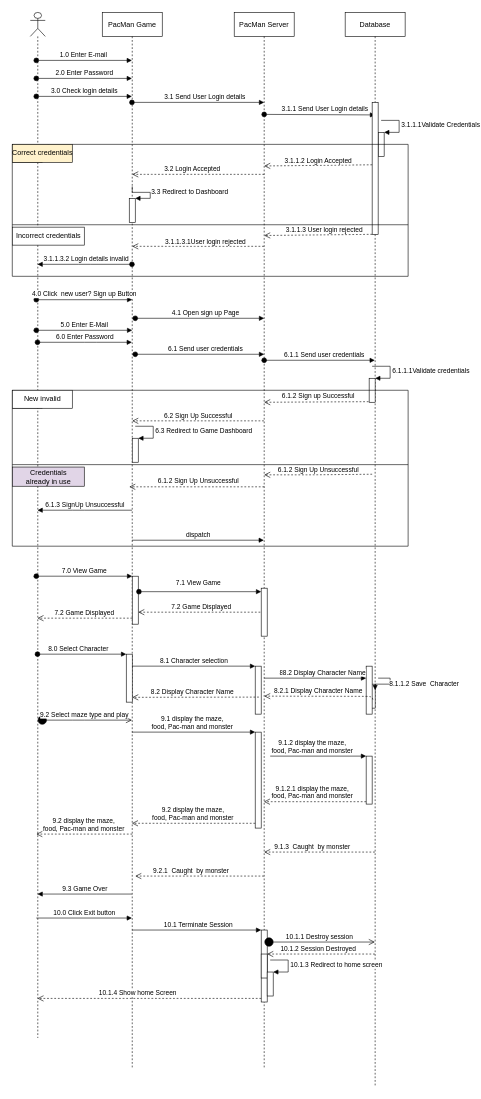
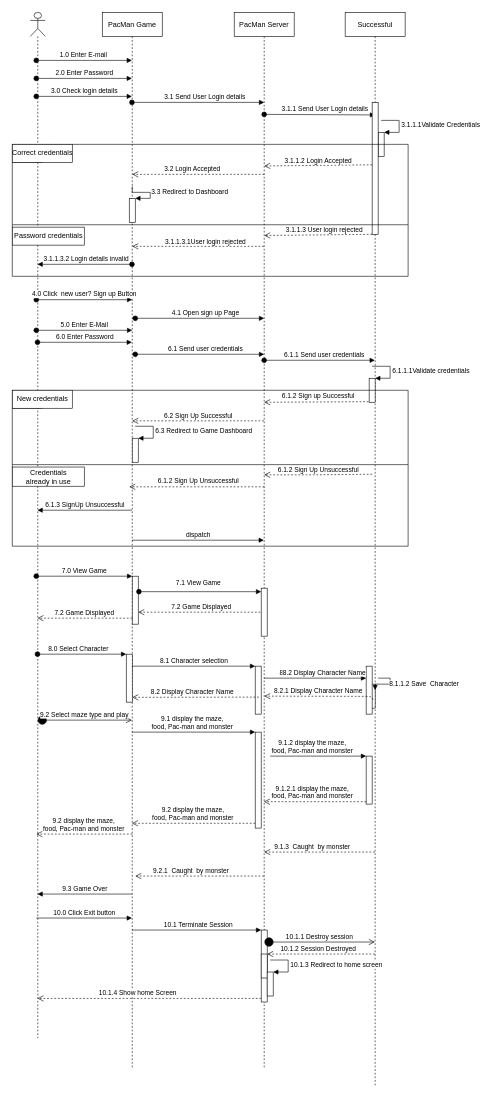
node "Database": label "Database" -> "Successful"
node "Correct credentials": fillcolor #fff2cc -> #ffffff
node "Incorrect credentials": label "Incorrect credentials" -> "Password credentials"
node "New invalid": label "New invalid" -> "New credentials"
node "Credentials already in use": fillcolor #e1d5e7 -> #ffffff
